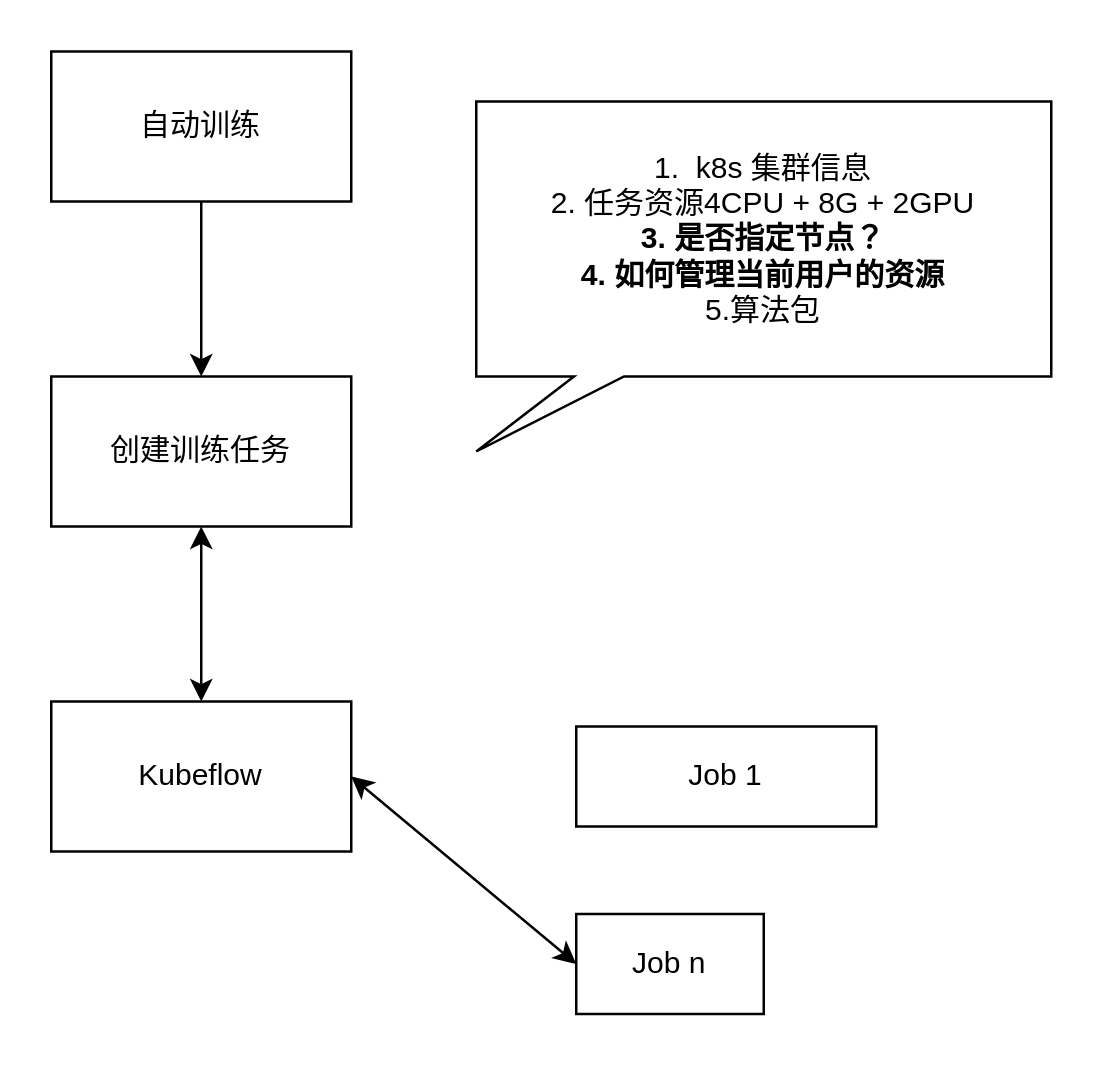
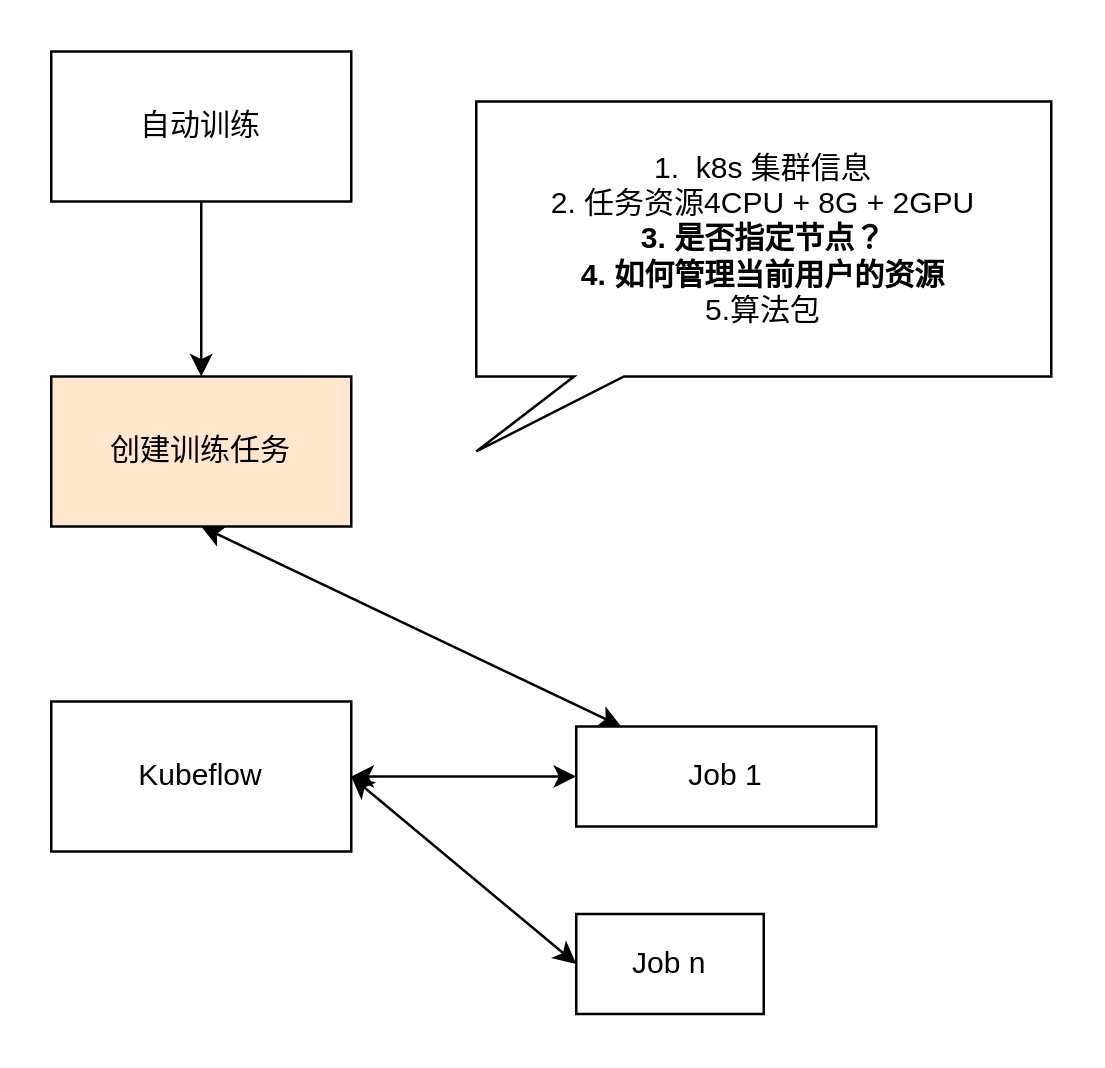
node "创建训练任务": fillcolor #ffffff -> #ffe6cc
edge "创建训练任务" -- "Kubeflow": now "创建训练任务" -- "Job 1"
edge "Kubeflow" -- "Job 1": added
